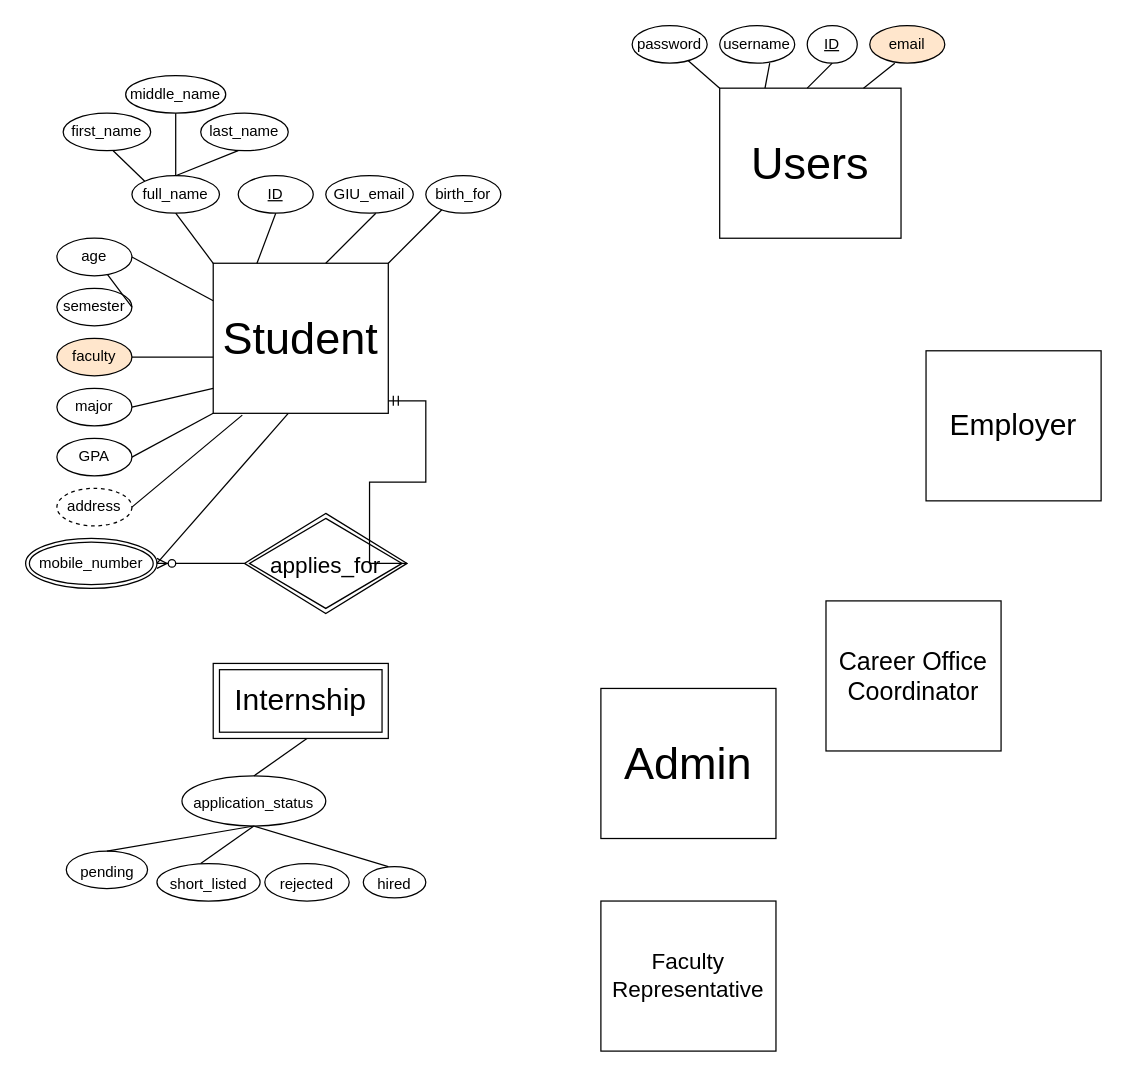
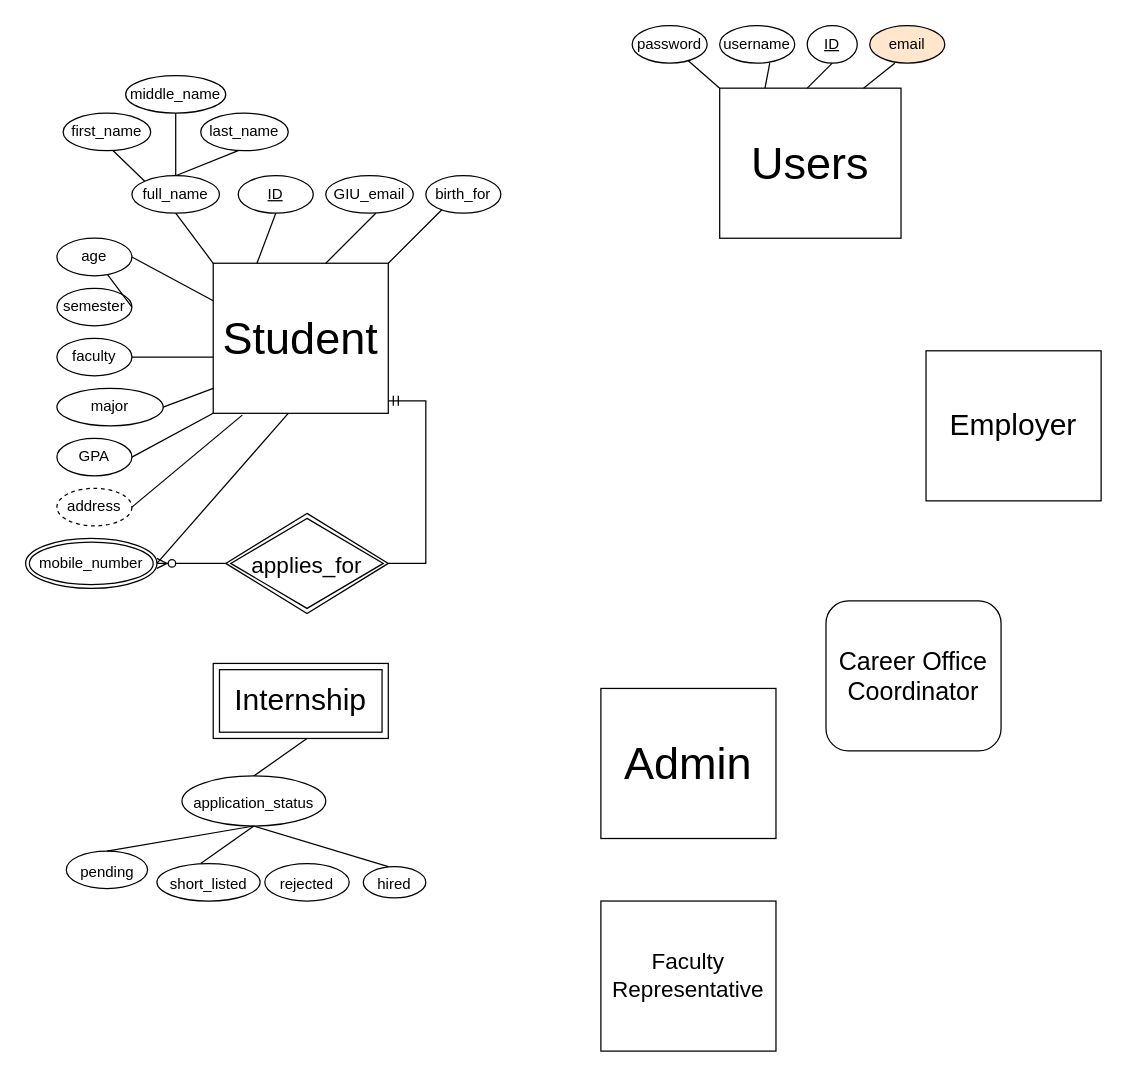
node "faculty": fillcolor #ffe6cc -> #ffffff
node "major": size 75x38 -> 106x38
node "applies_for": moved (326, 563) -> (307, 563)
node "Career Office Coordinator": shape rectangle -> rounded rectangle
